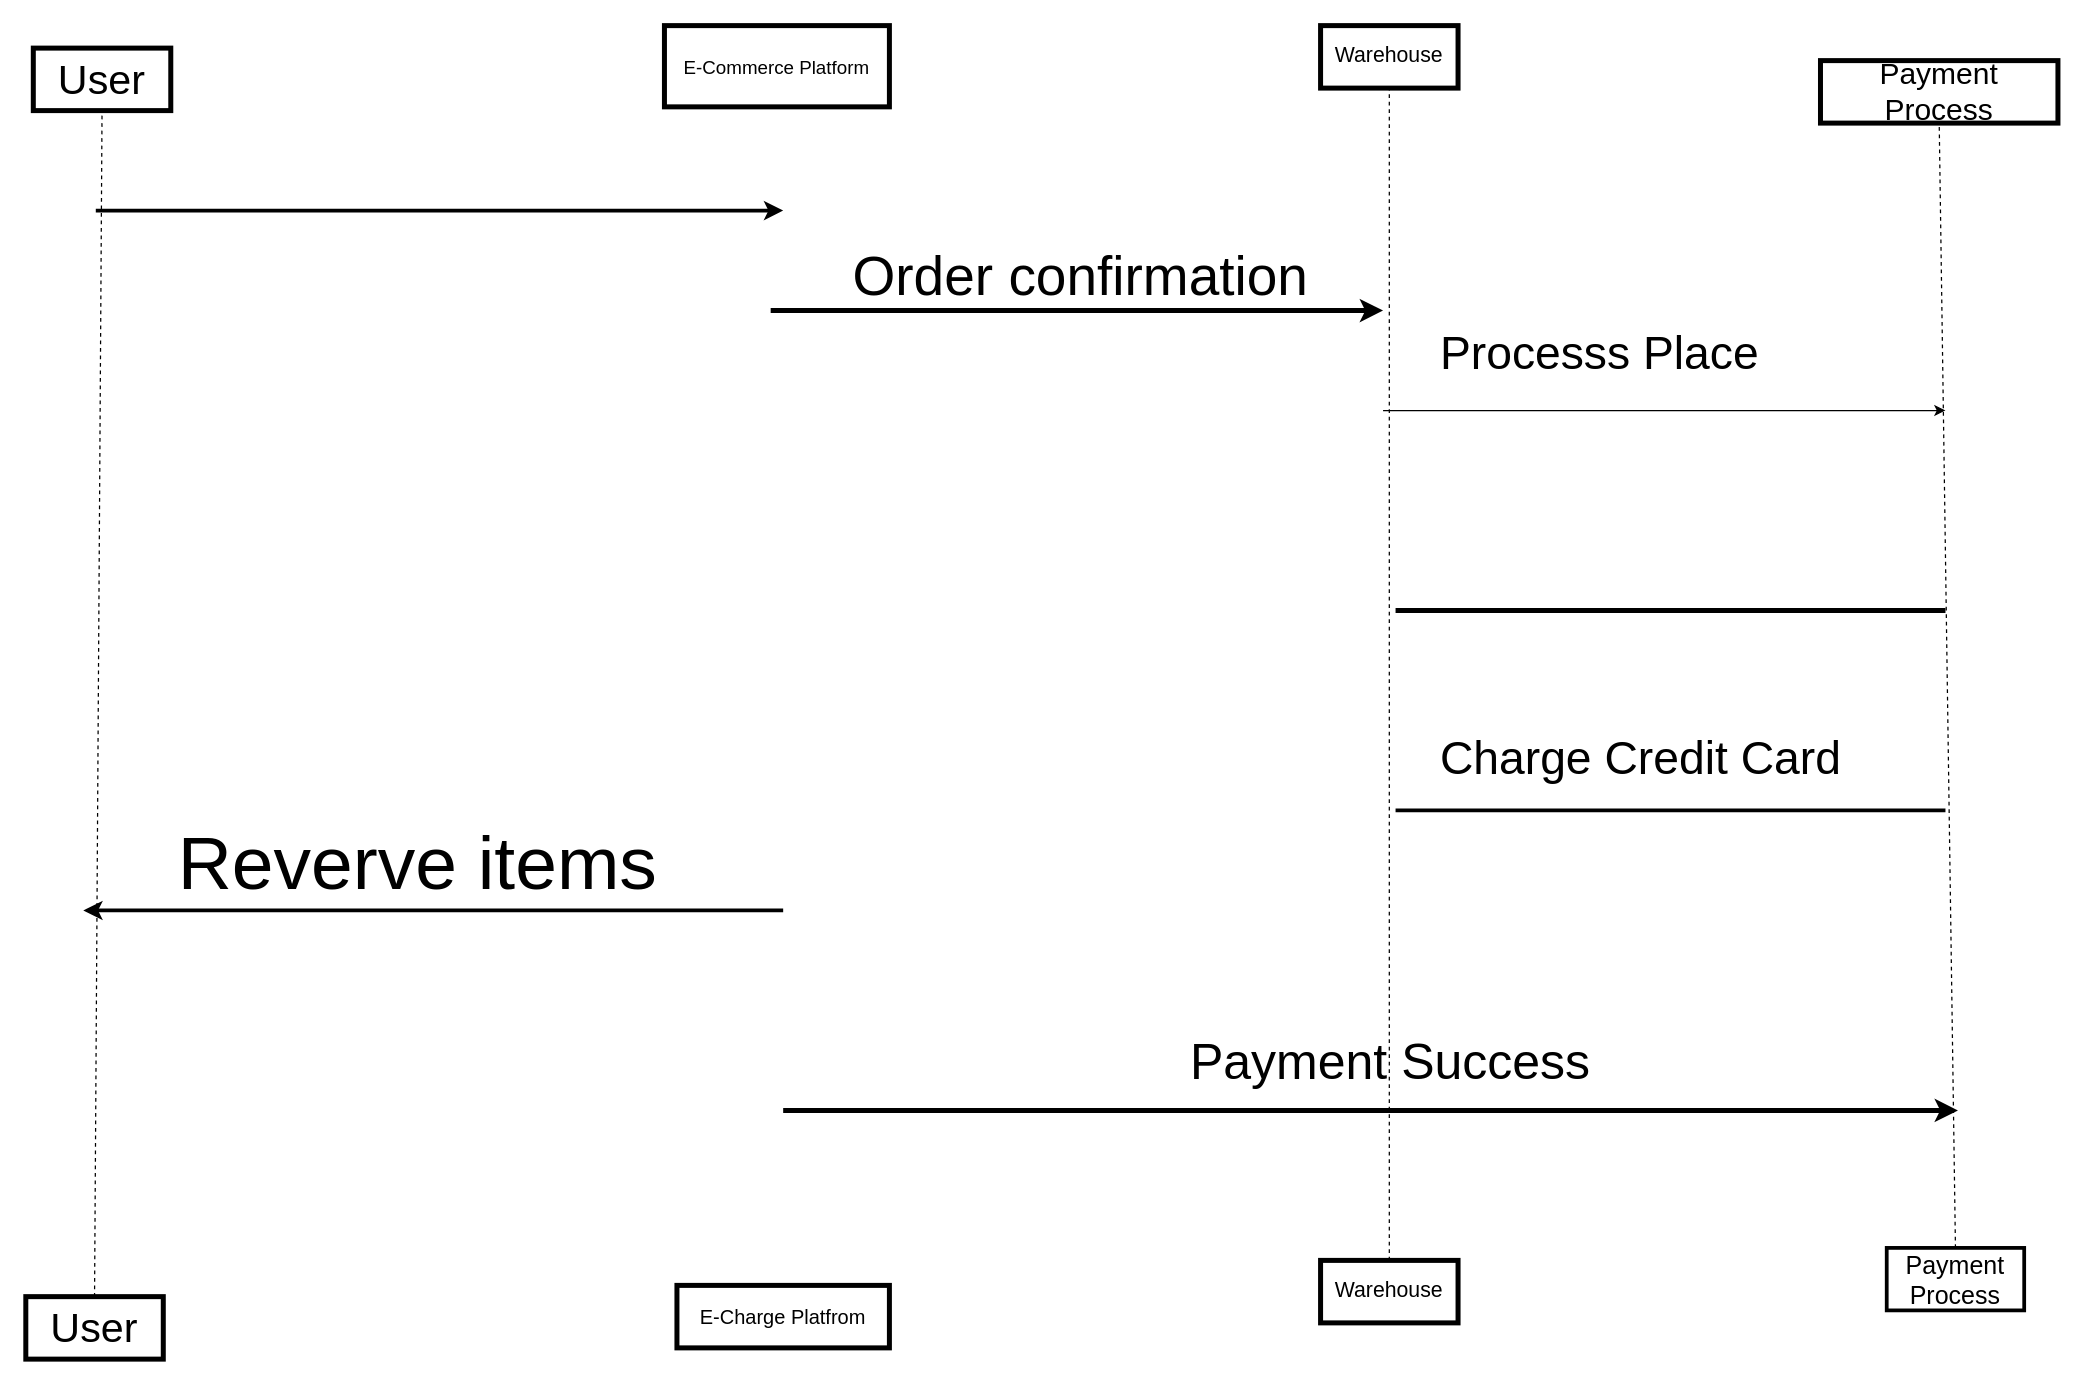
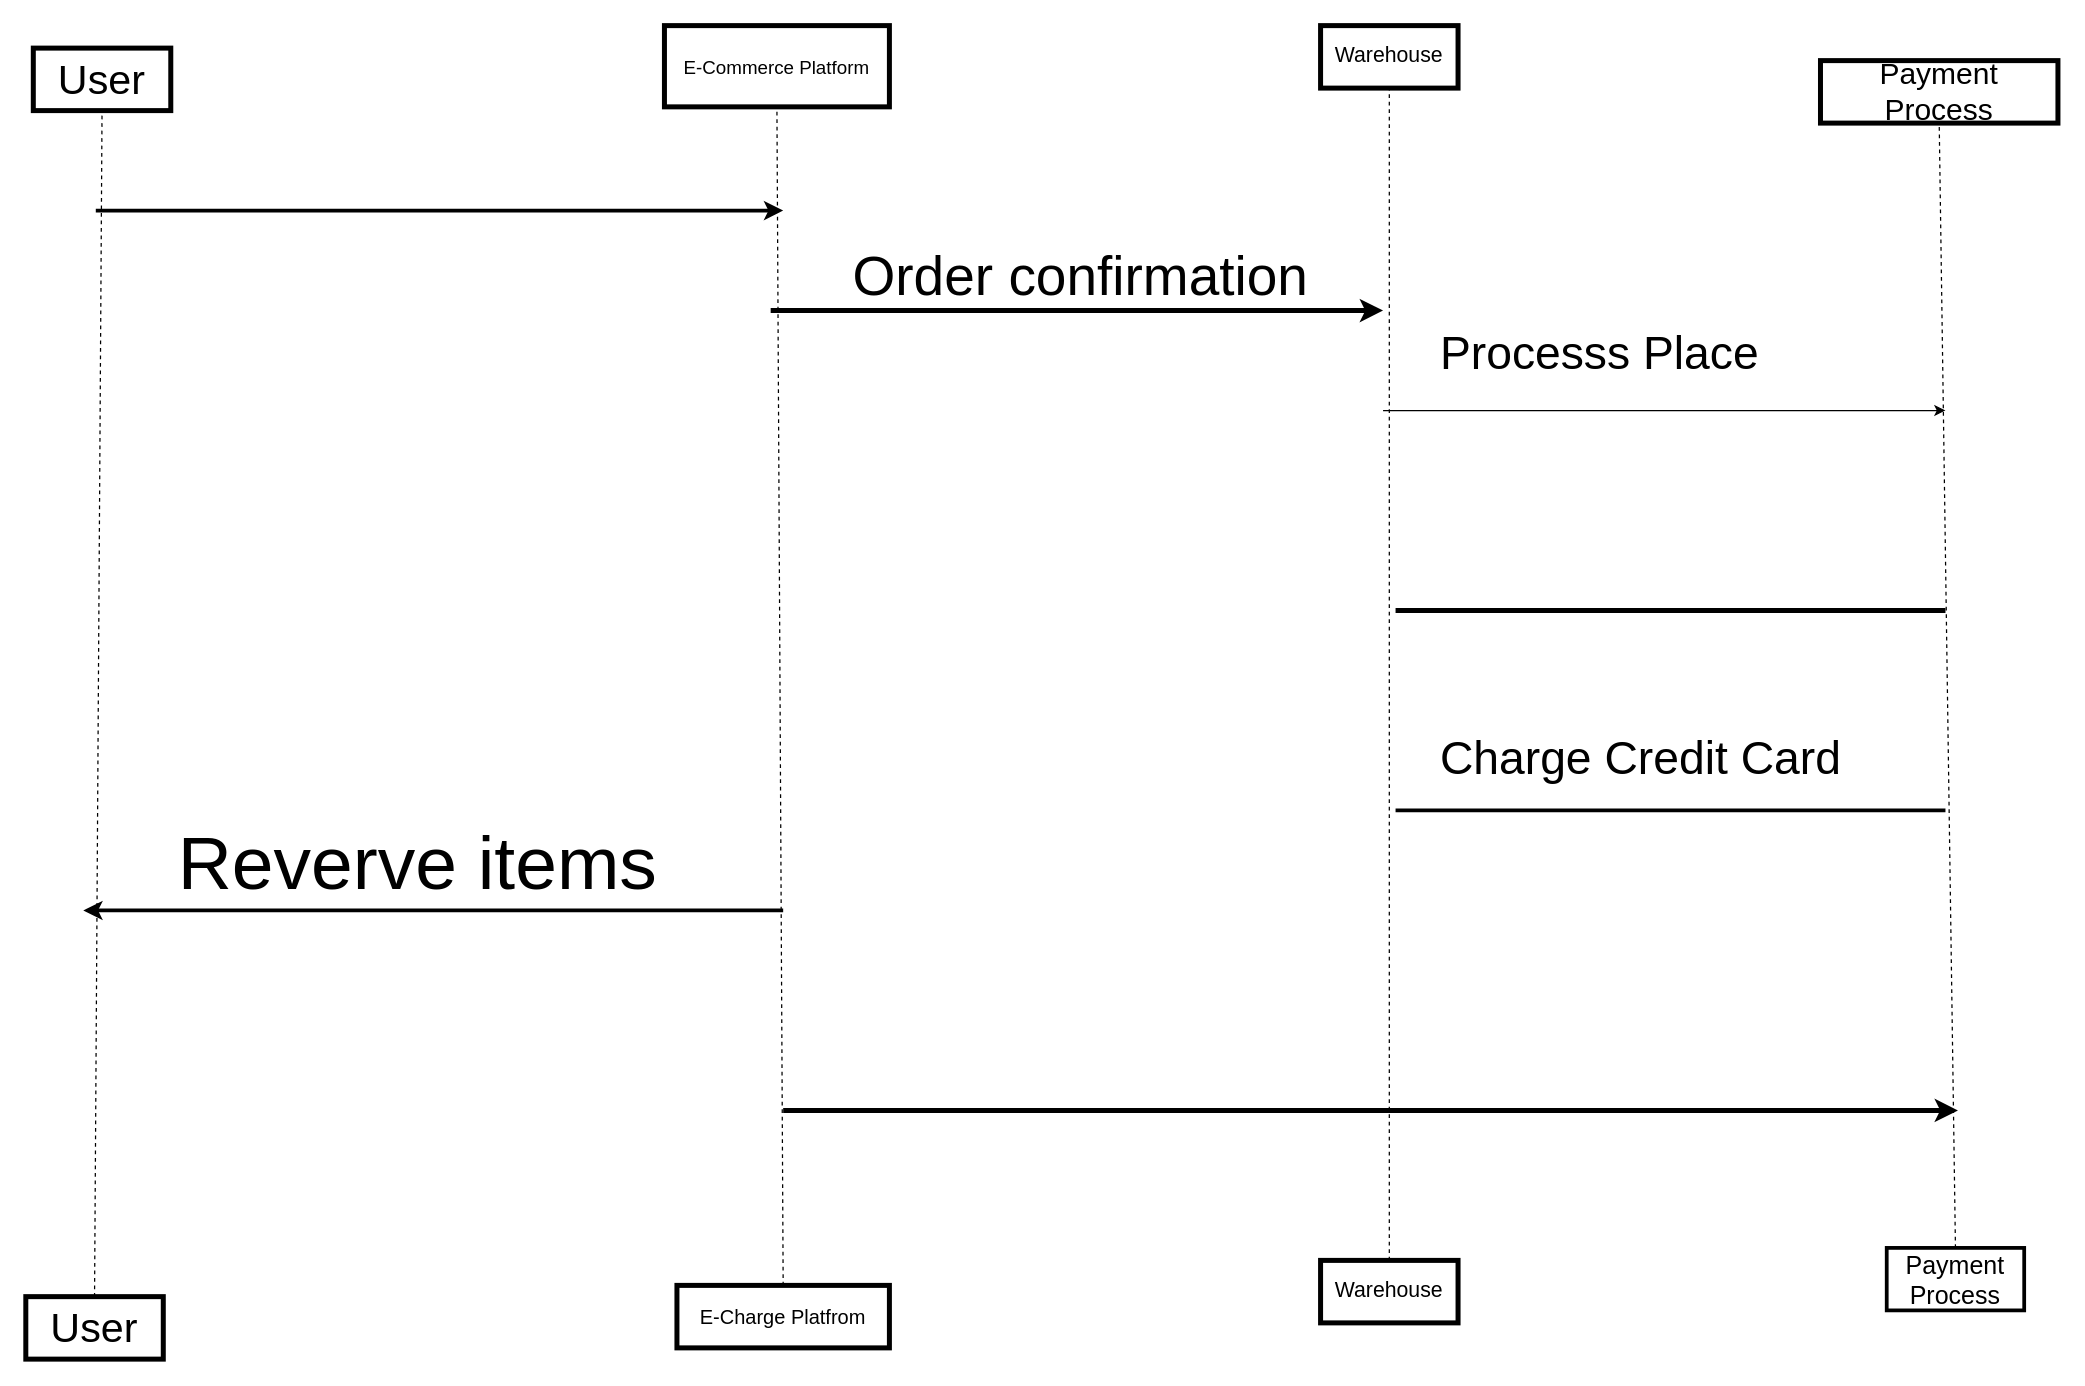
edge "E-Commerce Platform" -- "E-Charge Platfrom": added
node "Payment Success": removed
